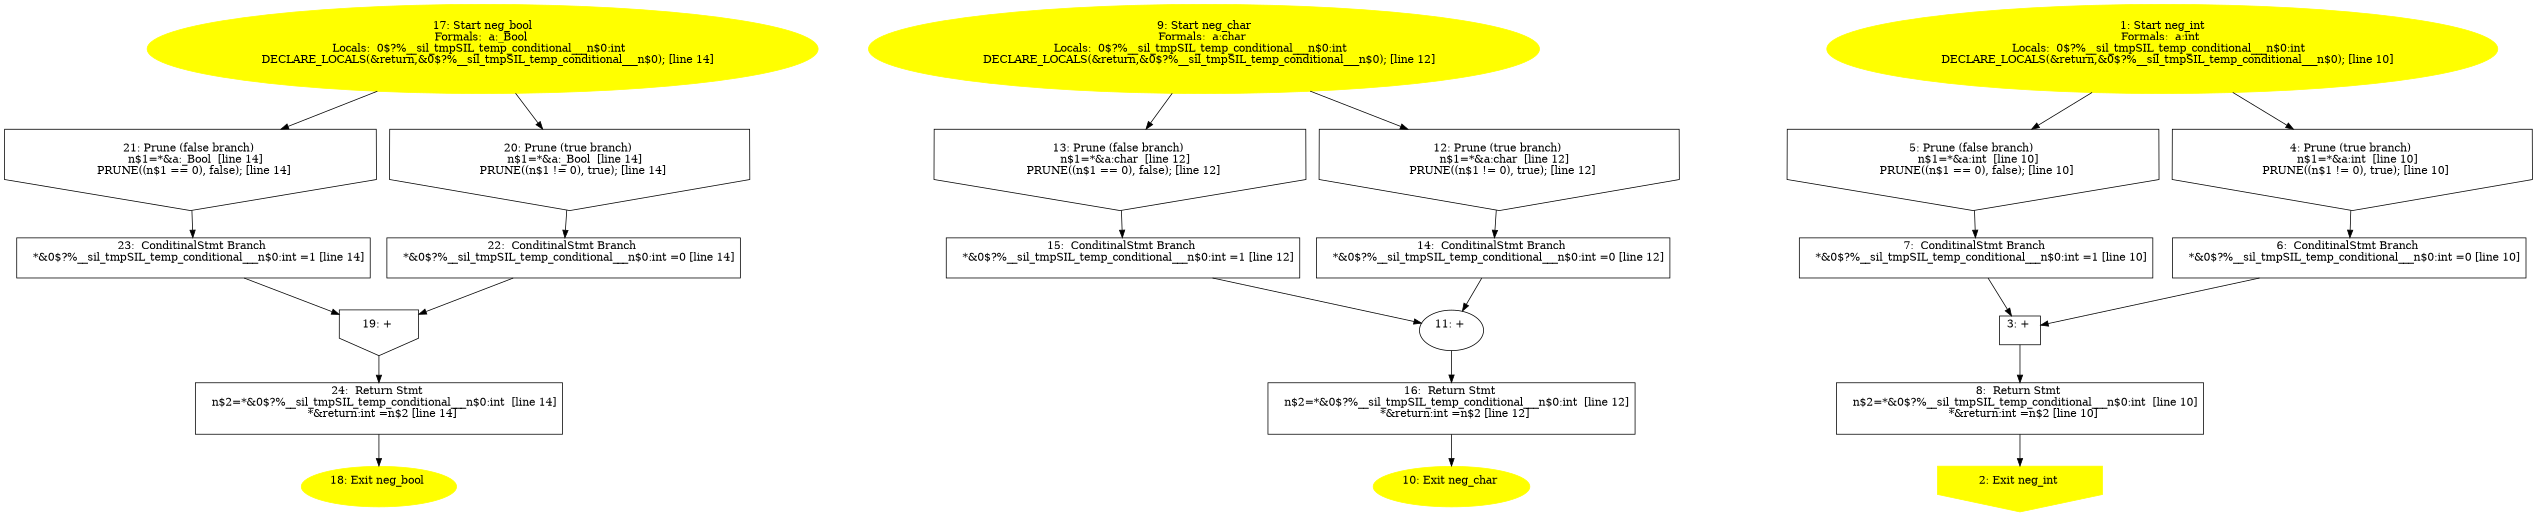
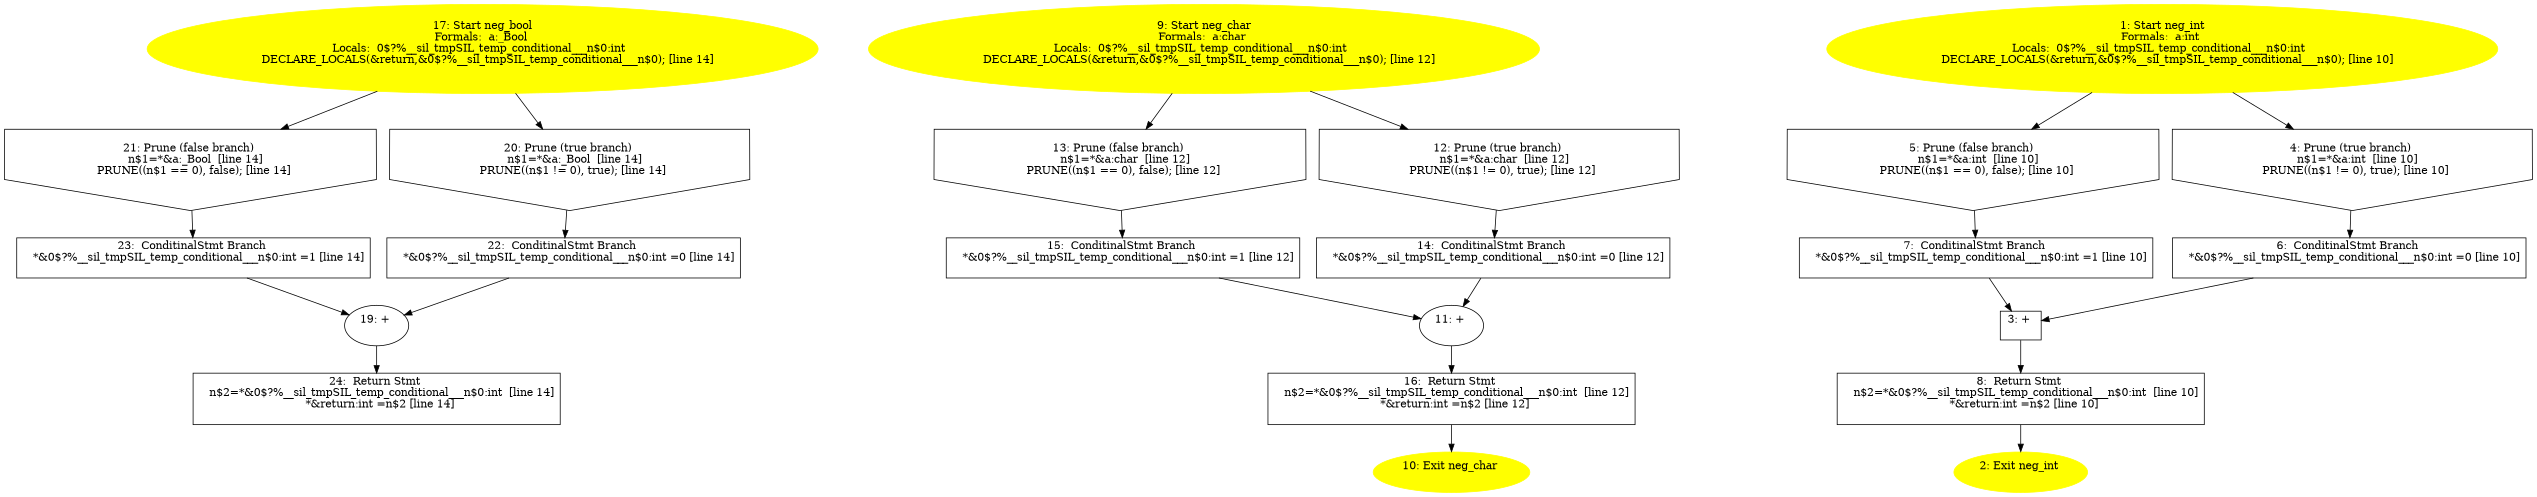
node "19: +": shape invhouse -> ellipse
node "18: Exit neg_bool": removed
node "2: Exit neg_int": shape invhouse -> ellipse
